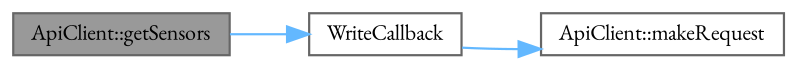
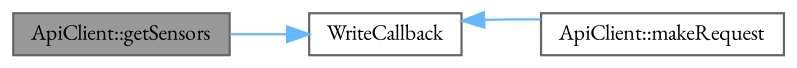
edge "WriteCallback" -> "ApiClient::makeRequest": reversed
